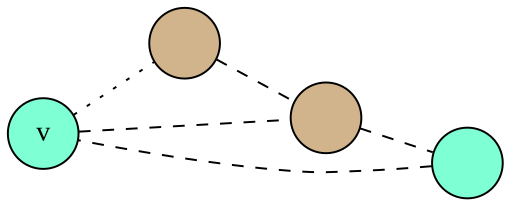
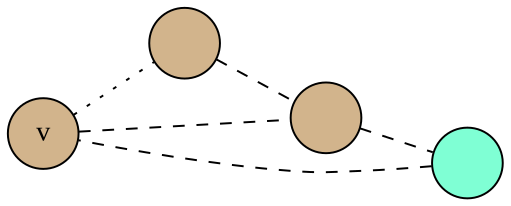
node "v": fillcolor aquamarine -> tan
